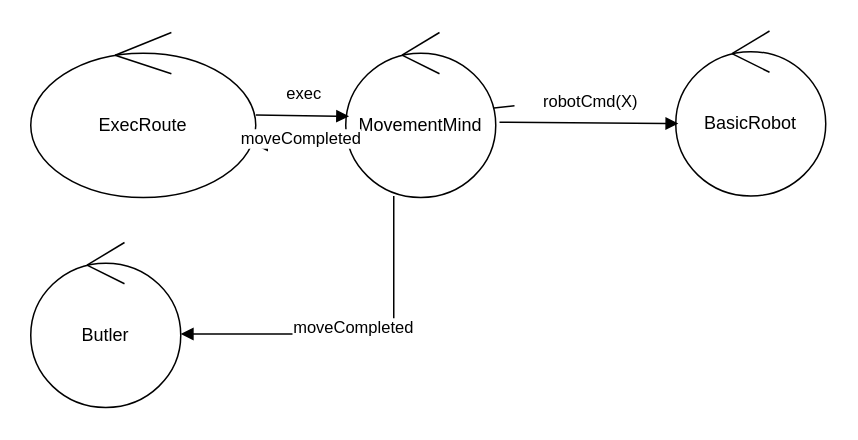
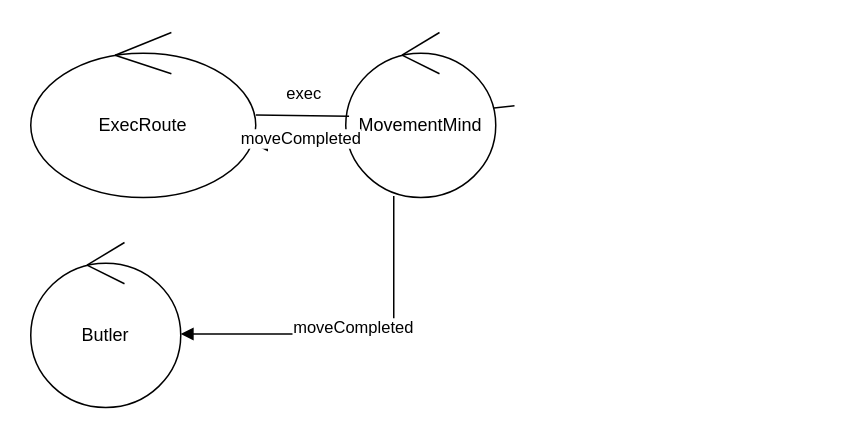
node "BasicRobot": removed
edge "ExecRoute" -> "MovementMind": arrowhead block -> none
edge "MovementMind" -> "BasicRobot": removed, label "robotCmd(X)"
